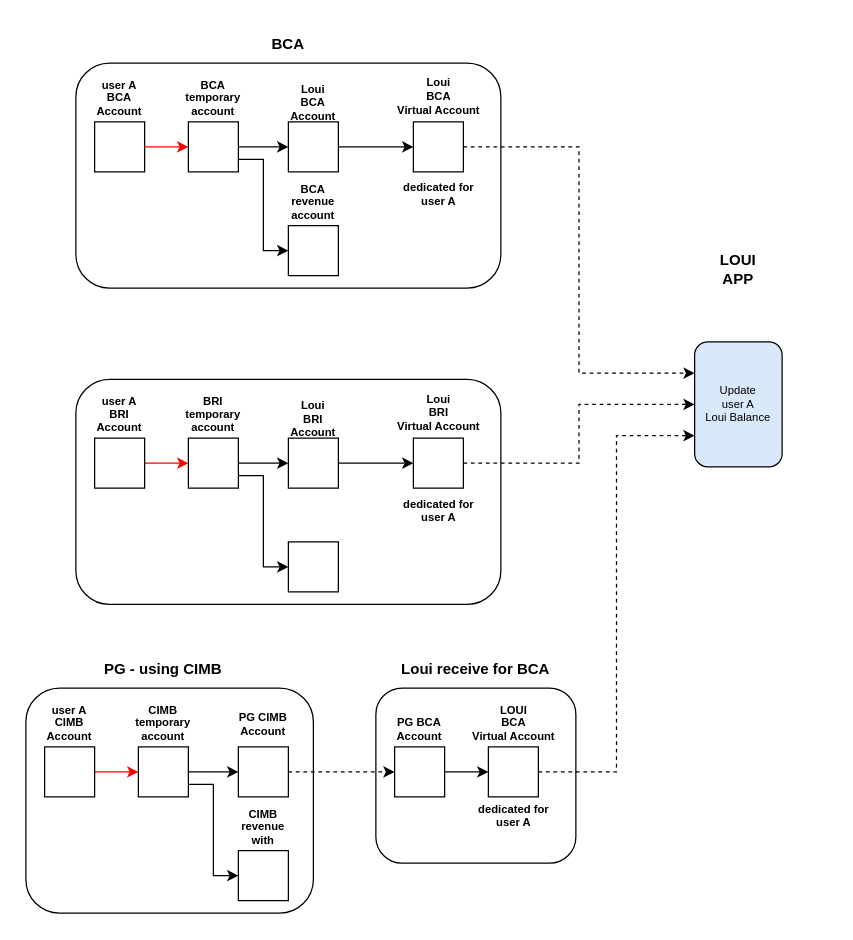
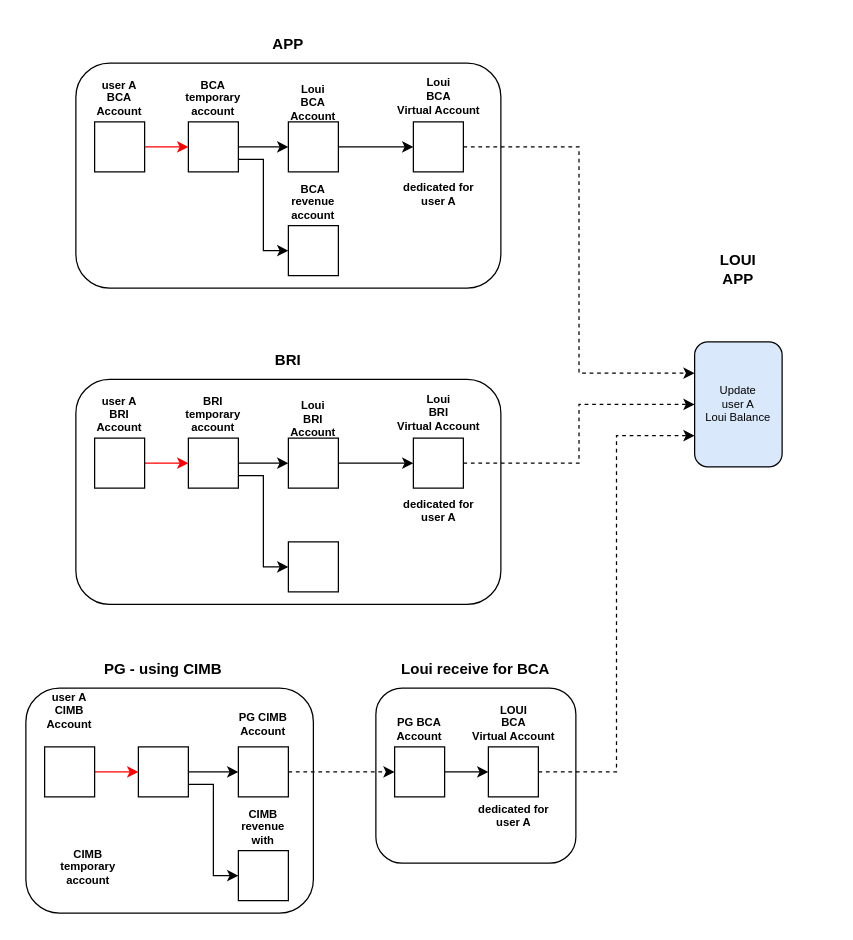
node "BCA": label "BCA" -> "APP"
node "BRI": added
node "user A CIMB Account": moved (69, 728) -> (69, 716)
node "CIMB temporaryaccount": moved (163, 728) -> (88, 872)
